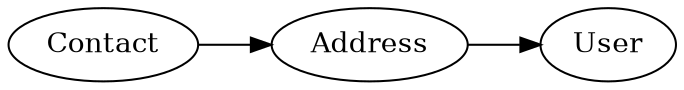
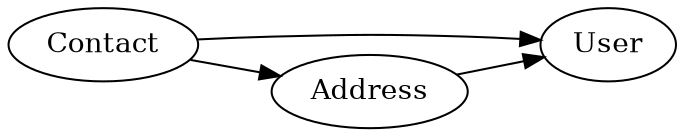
edge "Contact" -> "User": added
